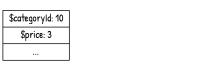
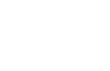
node "$categoryId: 10": removed
